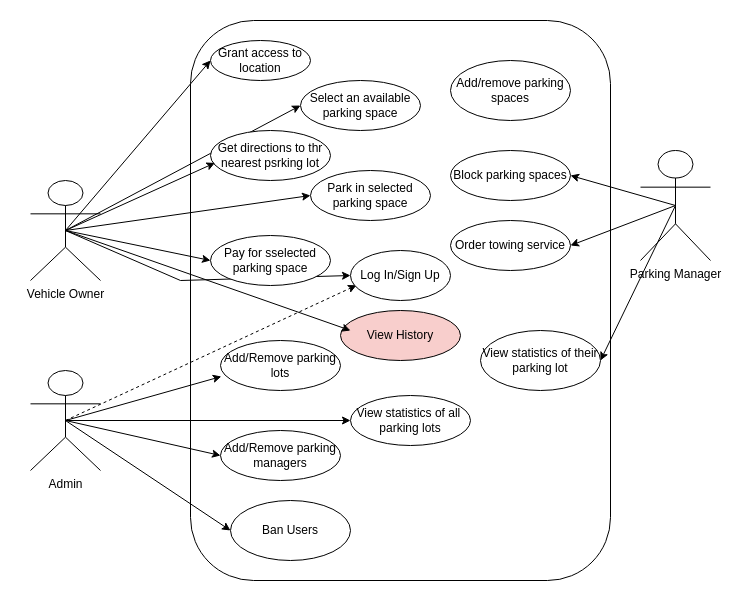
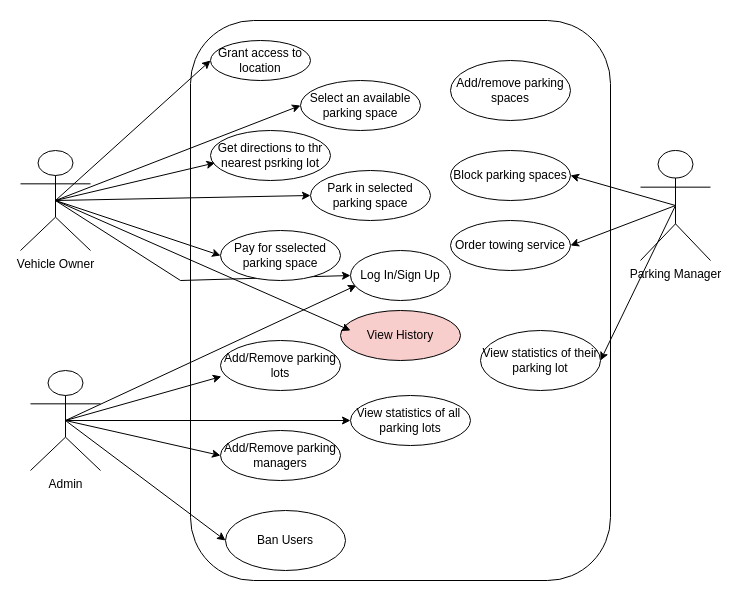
node "Vehicle Owner": moved (66, 231) -> (56, 201)
node "Pay for sselected parking space": moved (271, 261) -> (281, 256)
edge "Admin" -> "Log In/Sign Up": style dashed -> solid
node "Ban Users": moved (291, 531) -> (286, 541)
